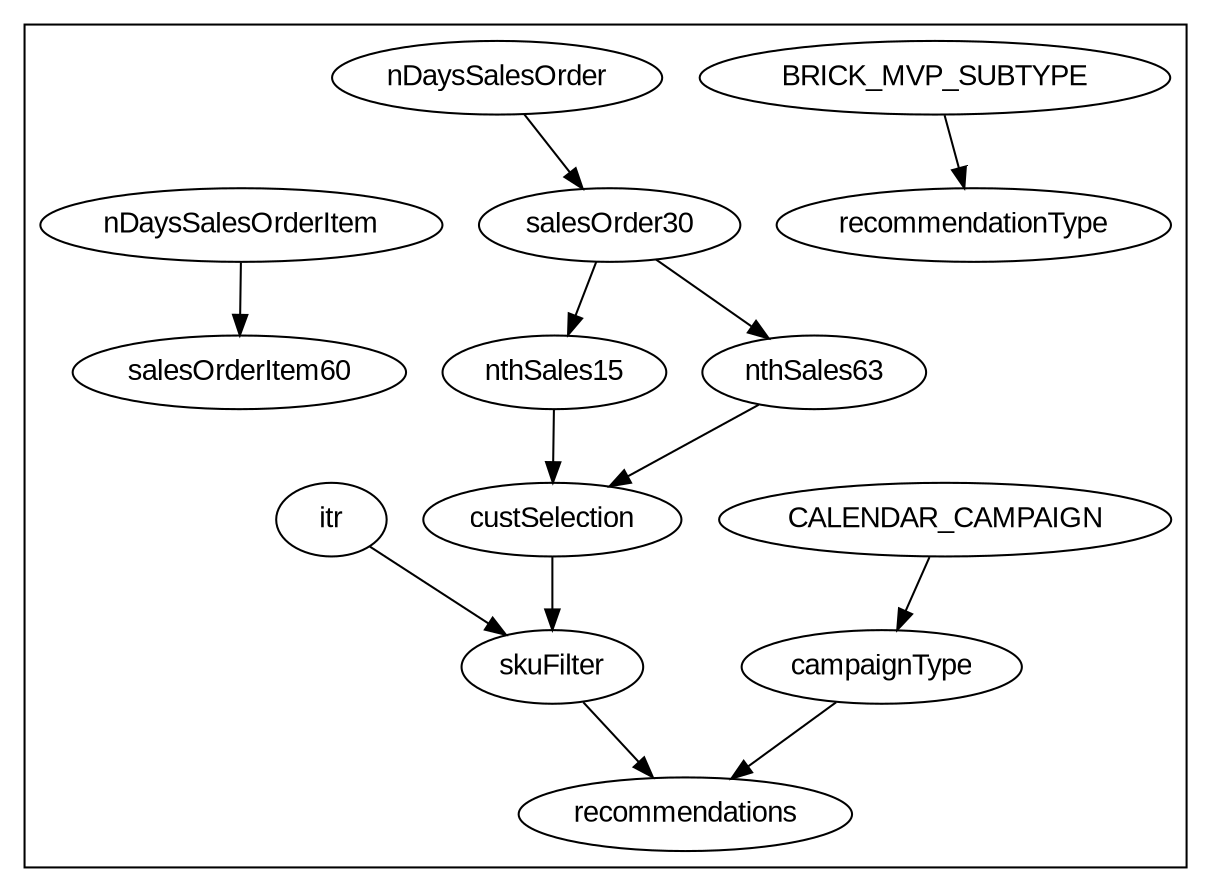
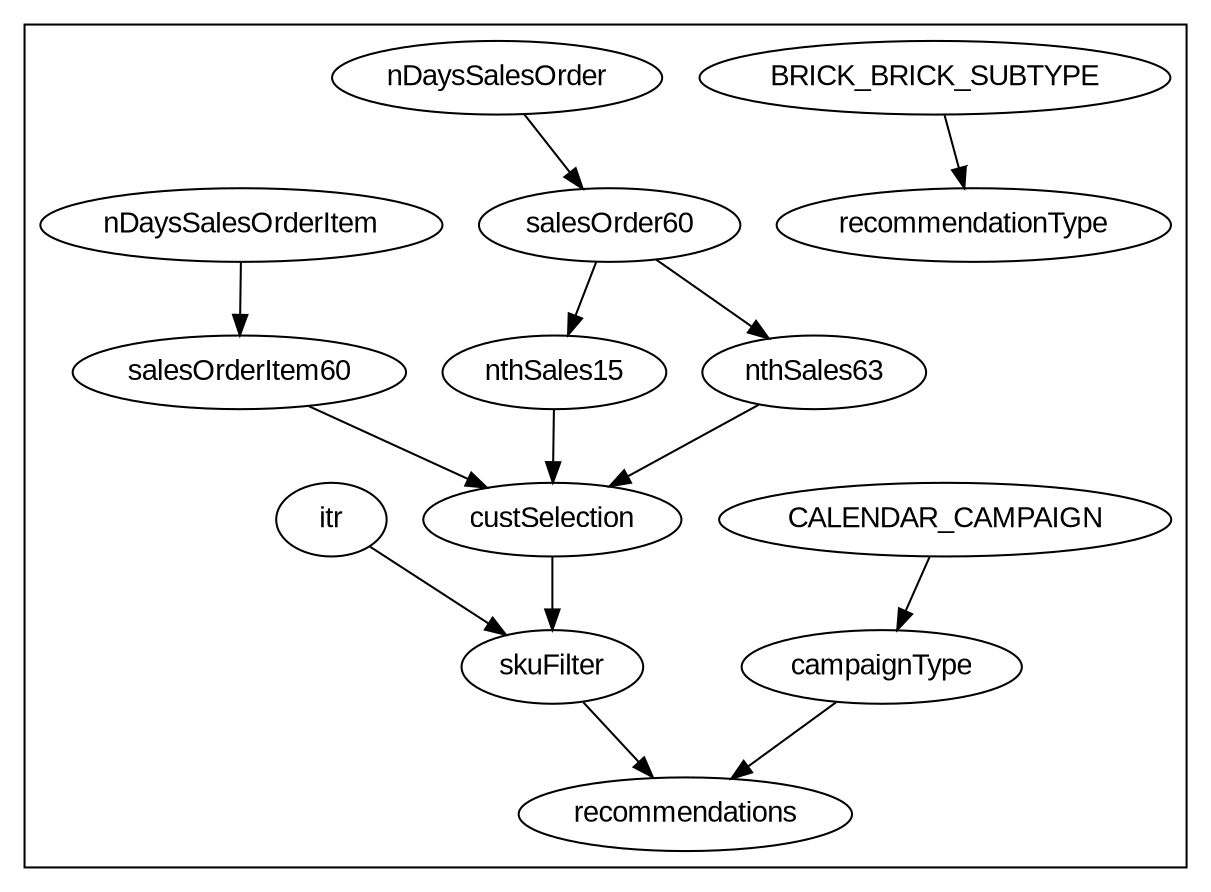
node "BRICK_MVP_SUBTYPE": label "BRICK_MVP_SUBTYPE" -> "BRICK_BRICK_SUBTYPE"
node "salesOrder30": label "salesOrder30" -> "salesOrder60"
edge "salesOrderItem60" -> "custSelection": added
